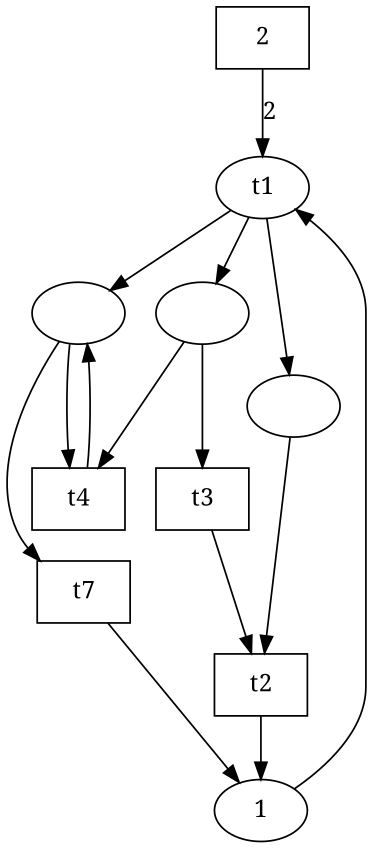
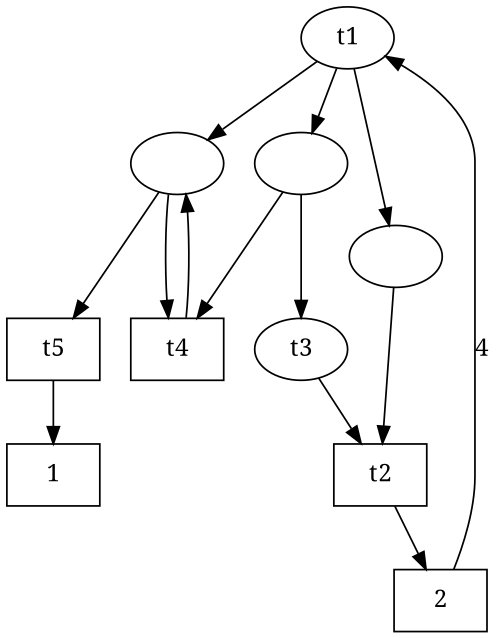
edge "2" -> "t1": label "2" -> "4"
node "t3": shape box -> ellipse
edge "1" -> "t1": removed
node "t7": label "t7" -> "t5"
edge "t2" -> "1": now "t2" -> "2"
node "1": shape ellipse -> box
